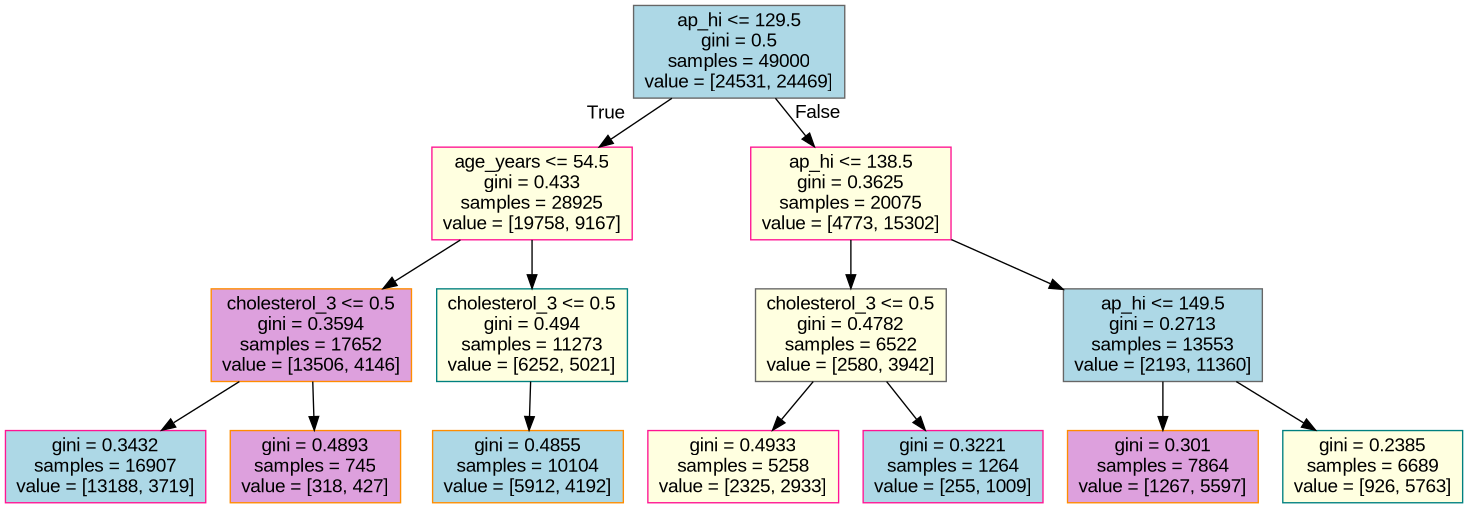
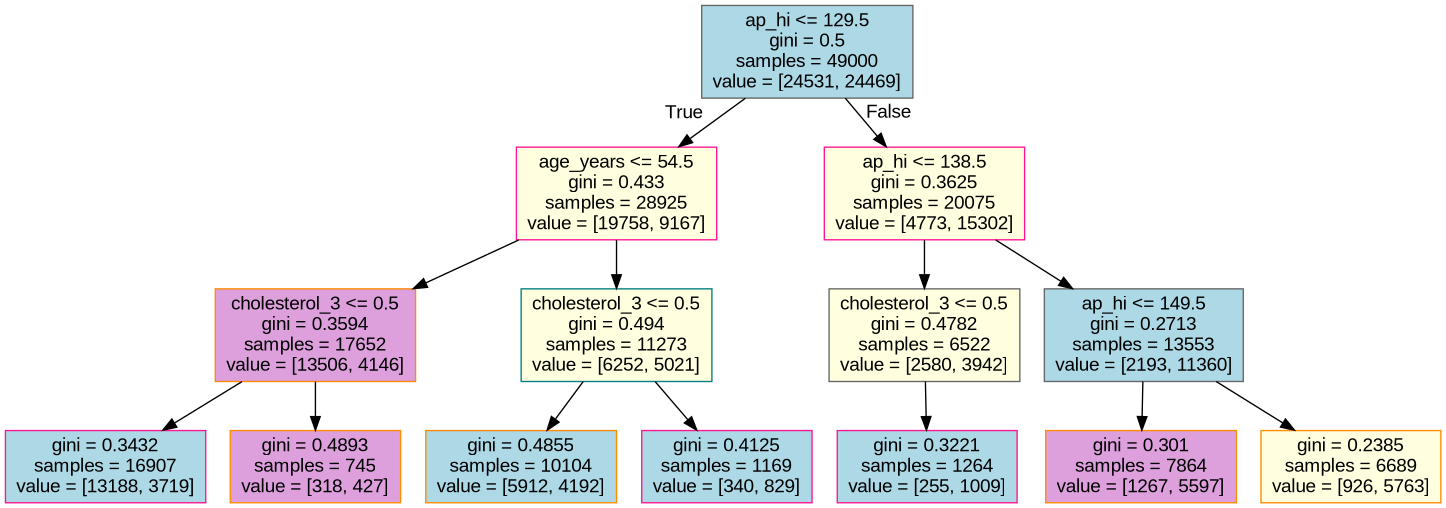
node "gini = 0.4125 samples = 1169 value = [340, 829]": added
node "gini = 0.4933 samples = 5258 value = [2325, 2933]": removed
node "gini = 0.2385 samples = 6689 value = [926, 5763]": color teal -> darkorange
